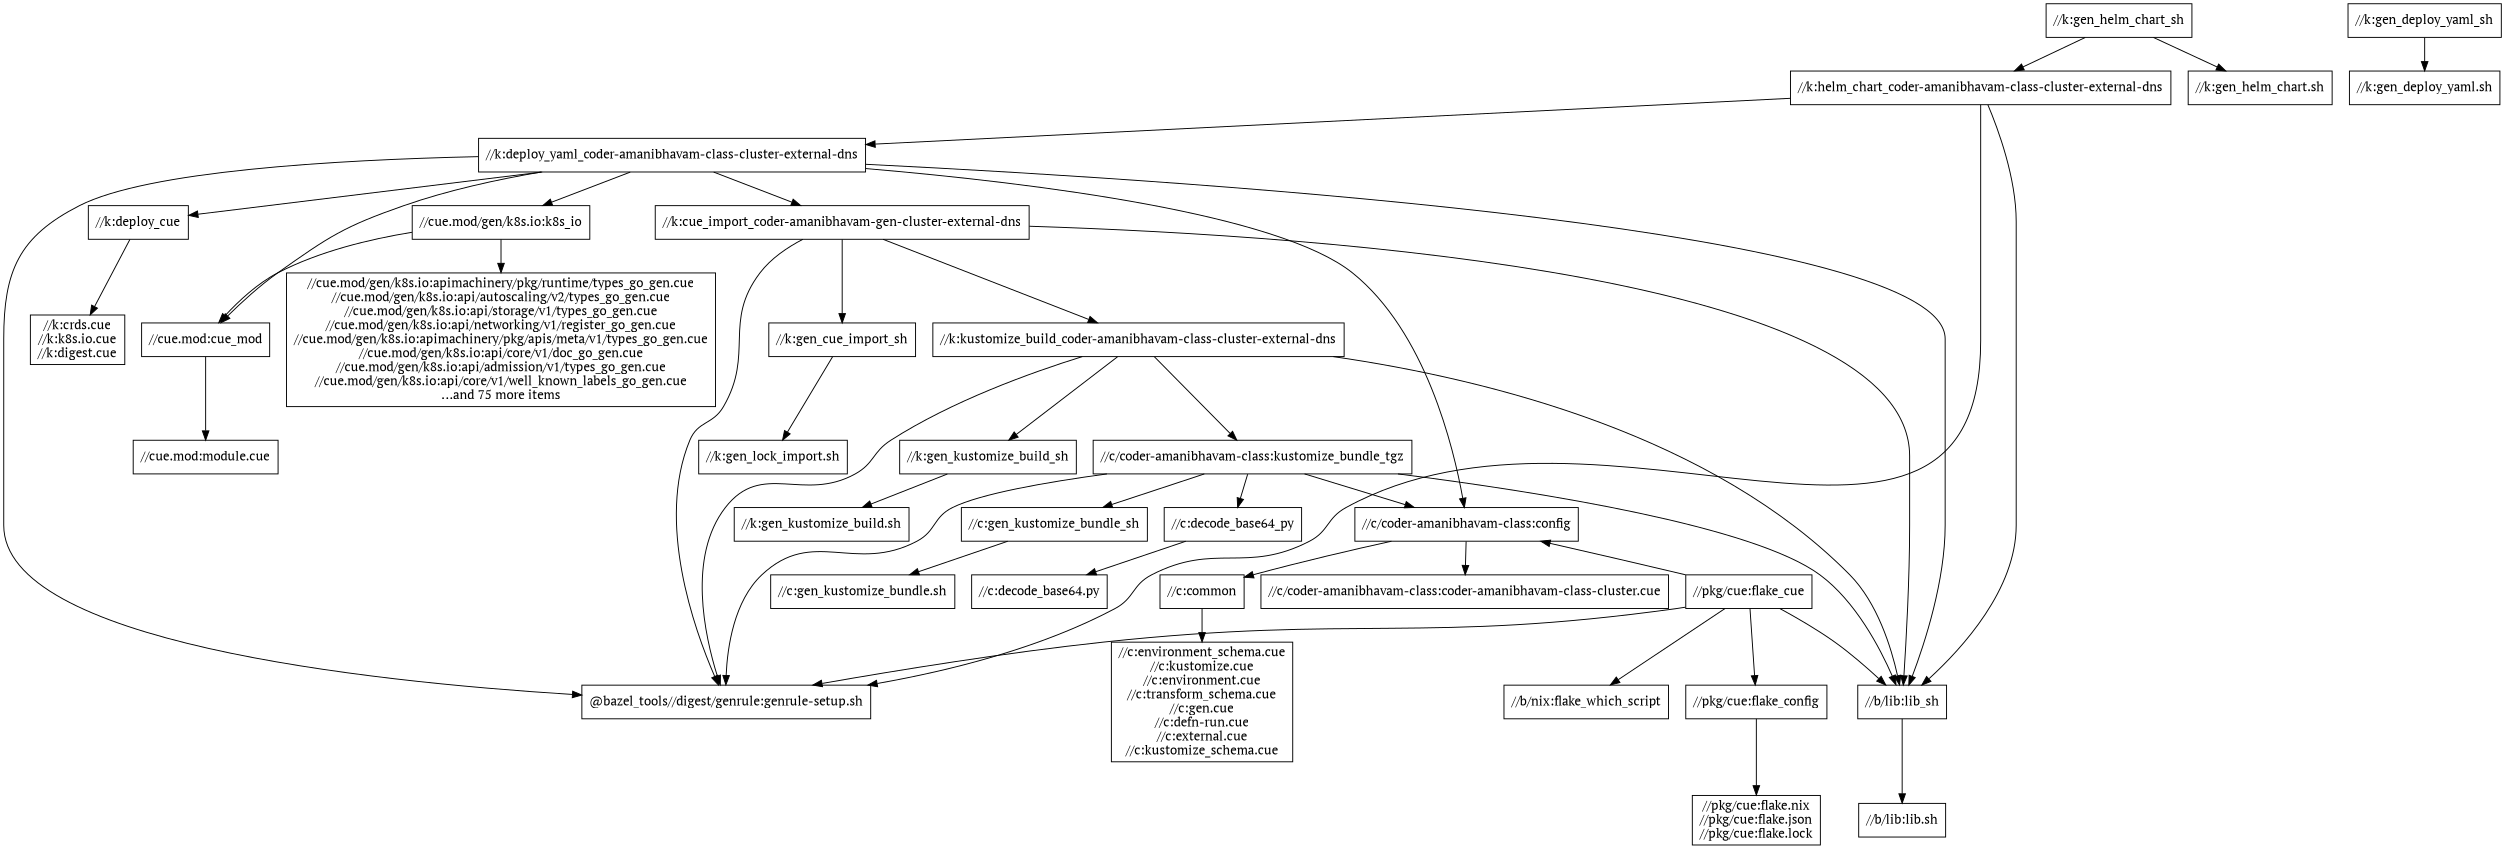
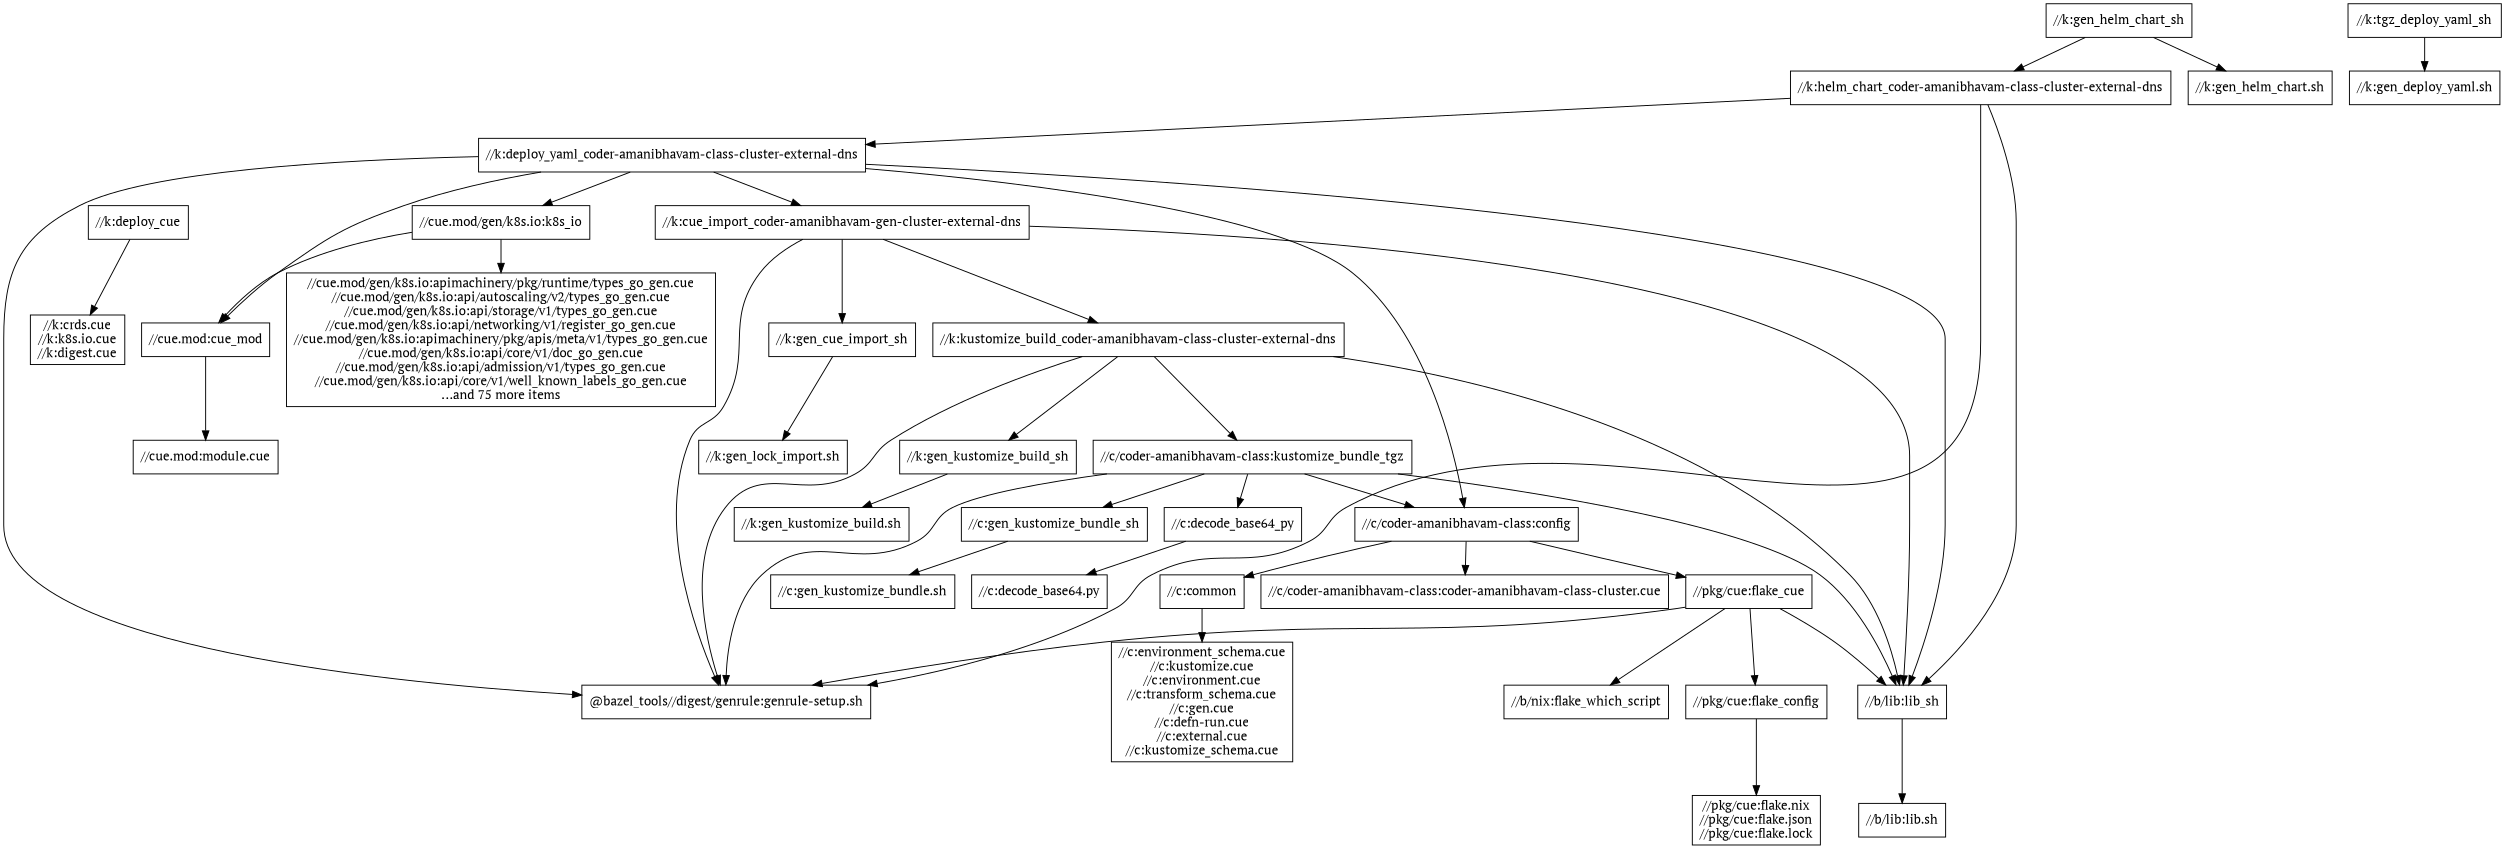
node "//k:gen_deploy_yaml_sh": label "//k:gen_deploy_yaml_sh" -> "//k:tgz_deploy_yaml_sh"
edge "//k:deploy_yaml_coder-amanibhavam-class-cluster-external-dns" -> "//k:deploy_cue": removed
edge "//pkg/cue:flake_cue" -> "//c/coder-amanibhavam-class:config": reversed
